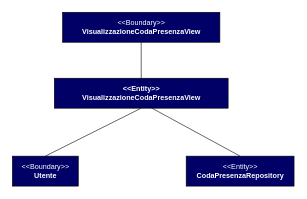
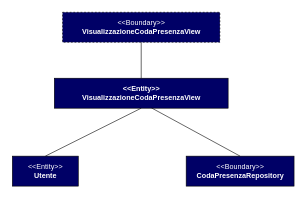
node "<<Boundary>> VisualizzazioneCodaPresenzaView": style solid -> dashed
node "<<Boundary>> Utente": label "<<Boundary>> Utente" -> "<<Entity>> Utente"
node "<<Entity>> CodaPresenzaRepository": label "<<Entity>> CodaPresenzaRepository" -> "<<Boundary>> CodaPresenzaRepository"
